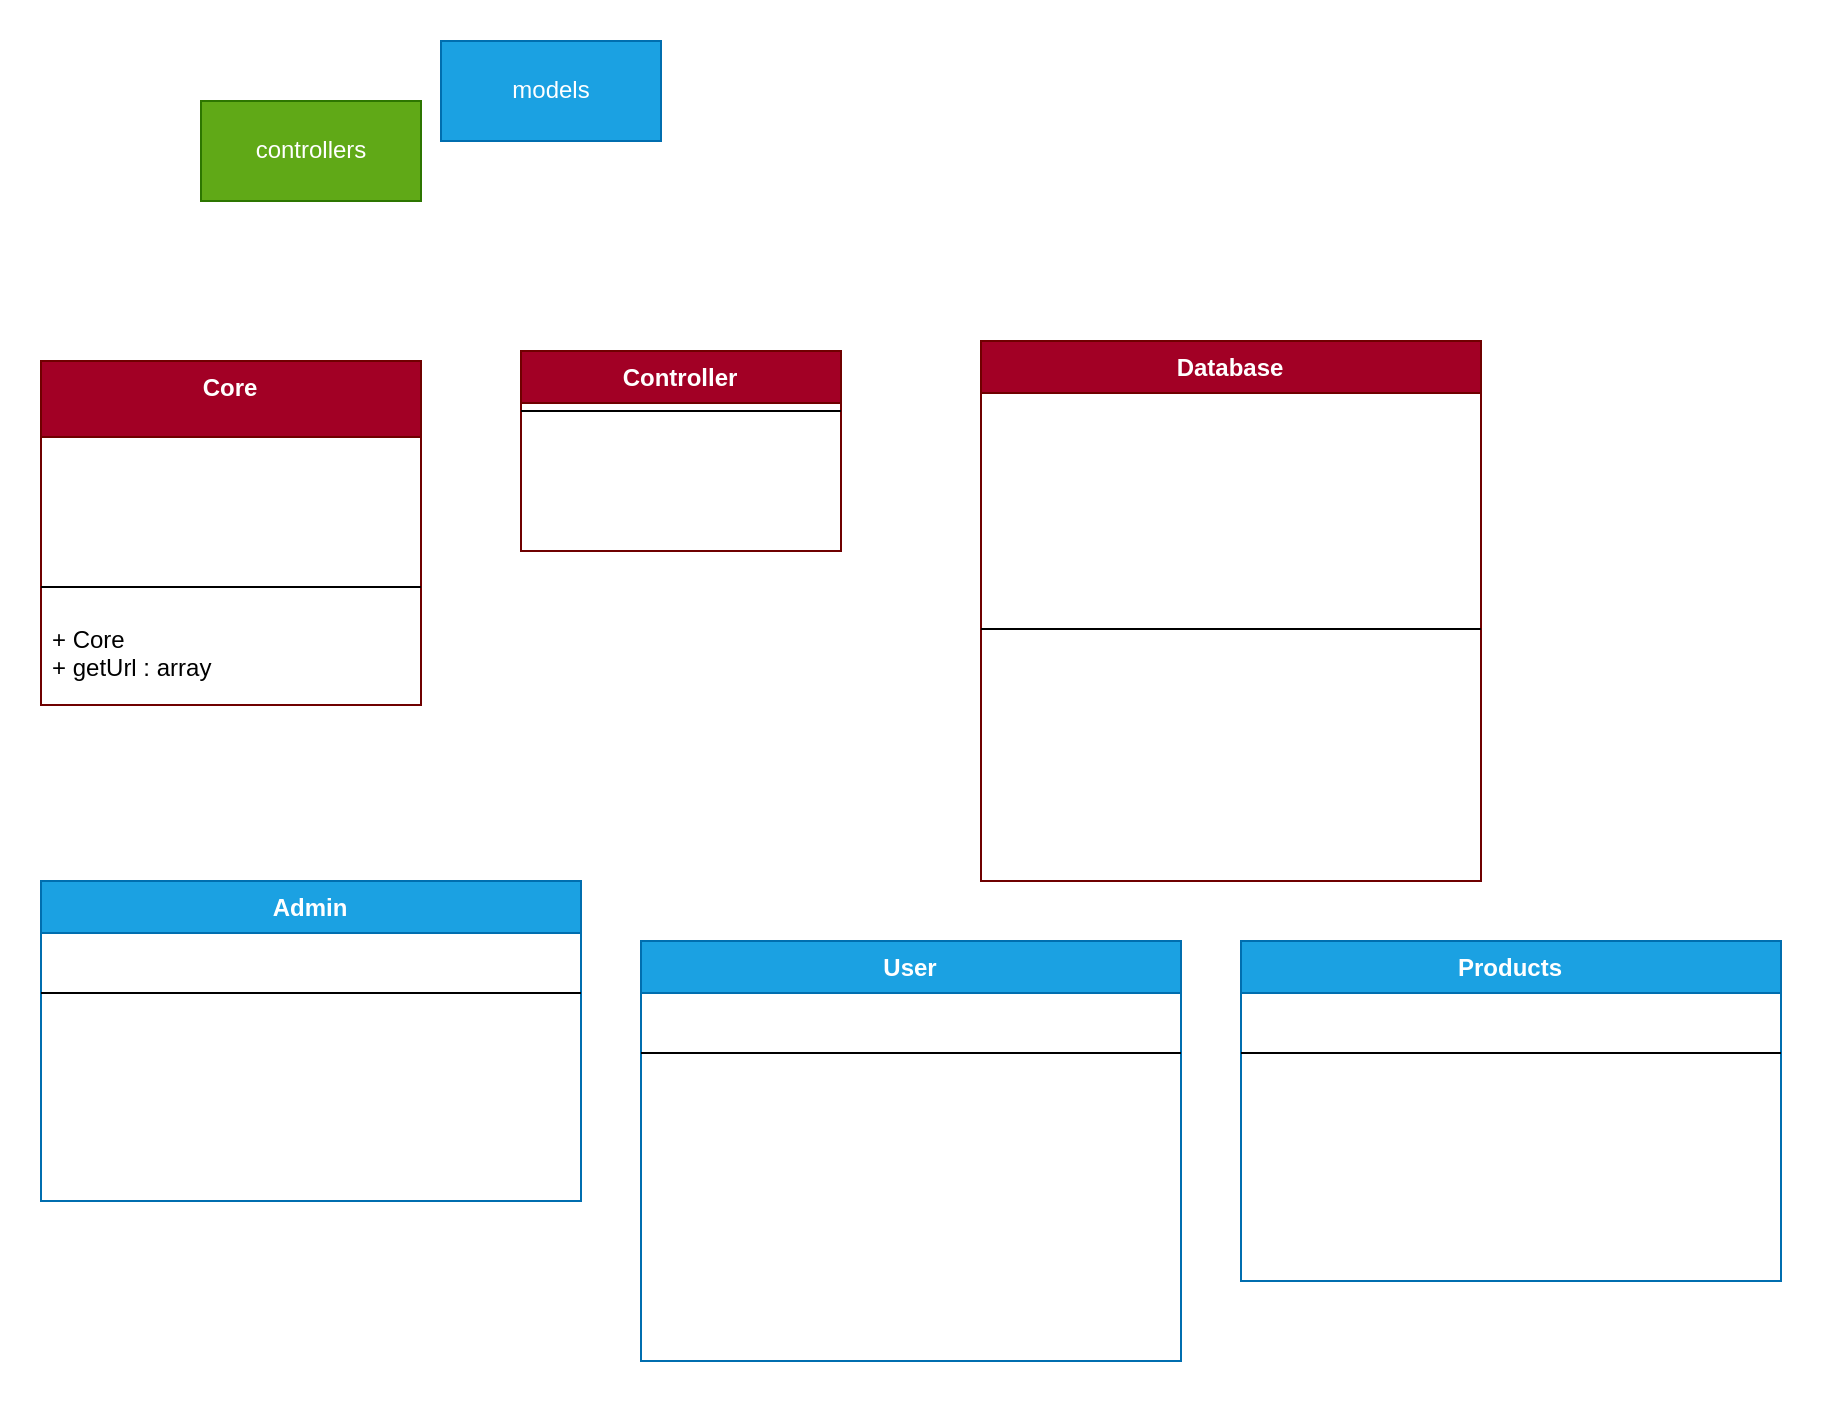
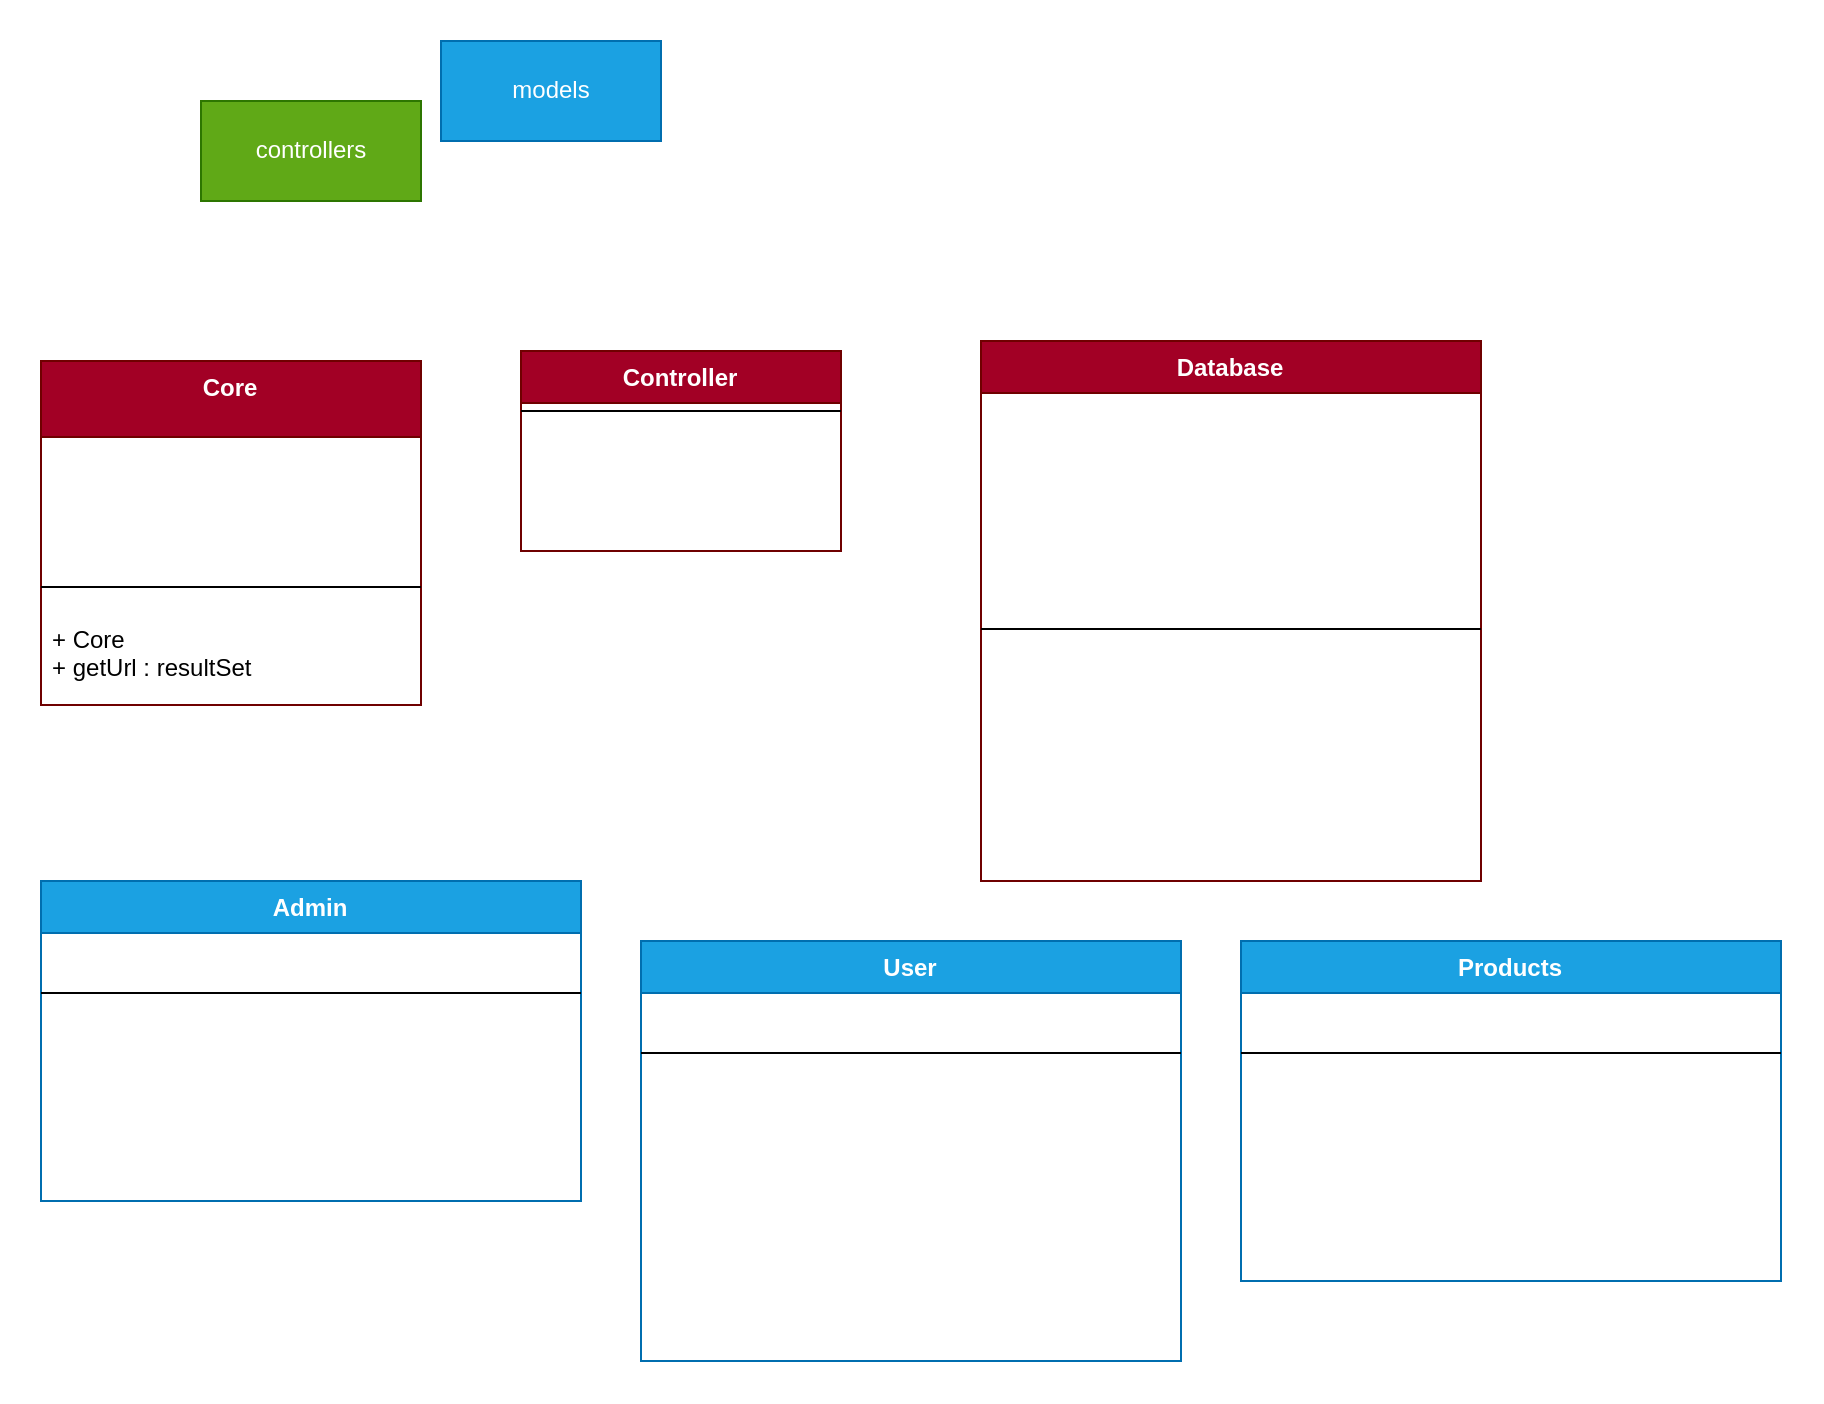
node "+ Core + getUrl : array": label "+ Core + getUrl : array" -> "+ Core + getUrl : resultSet"
